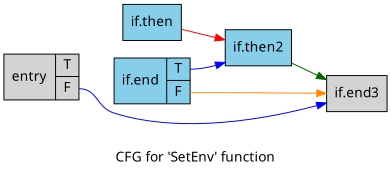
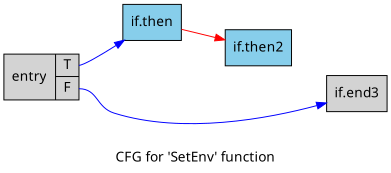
edge "entry" -> "if.then": added
edge "if.then2" -> "if.end3": removed
node "if.end": removed
